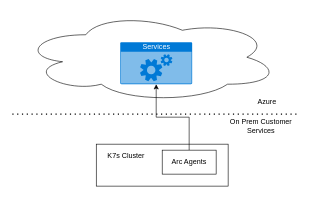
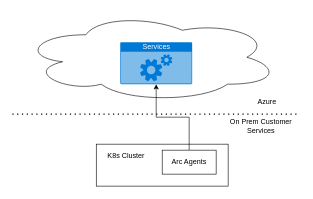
node "K7s Cluster": label "K7s Cluster" -> "K8s Cluster"
